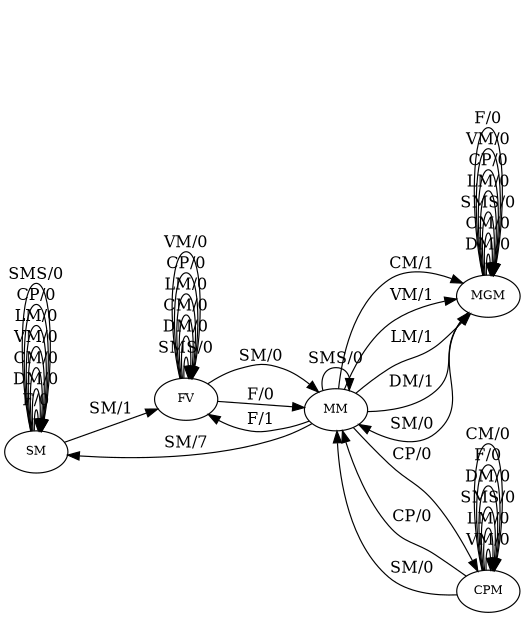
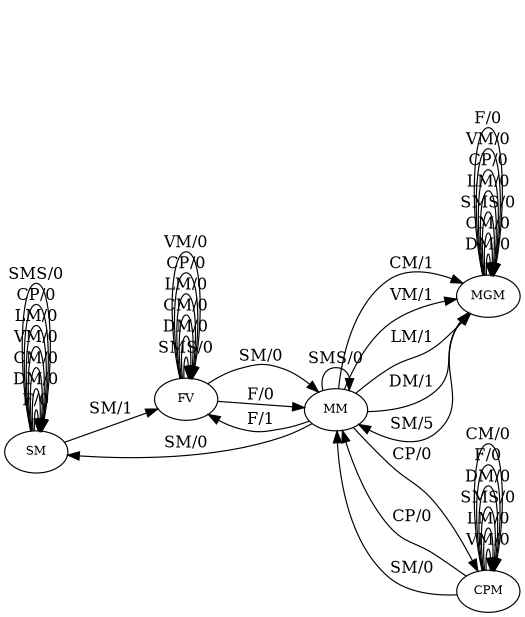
edge "MGM" -> "MM": label "SM/0" -> "SM/5"
edge "MM" -> "SM": label "SM/7" -> "SM/0"
